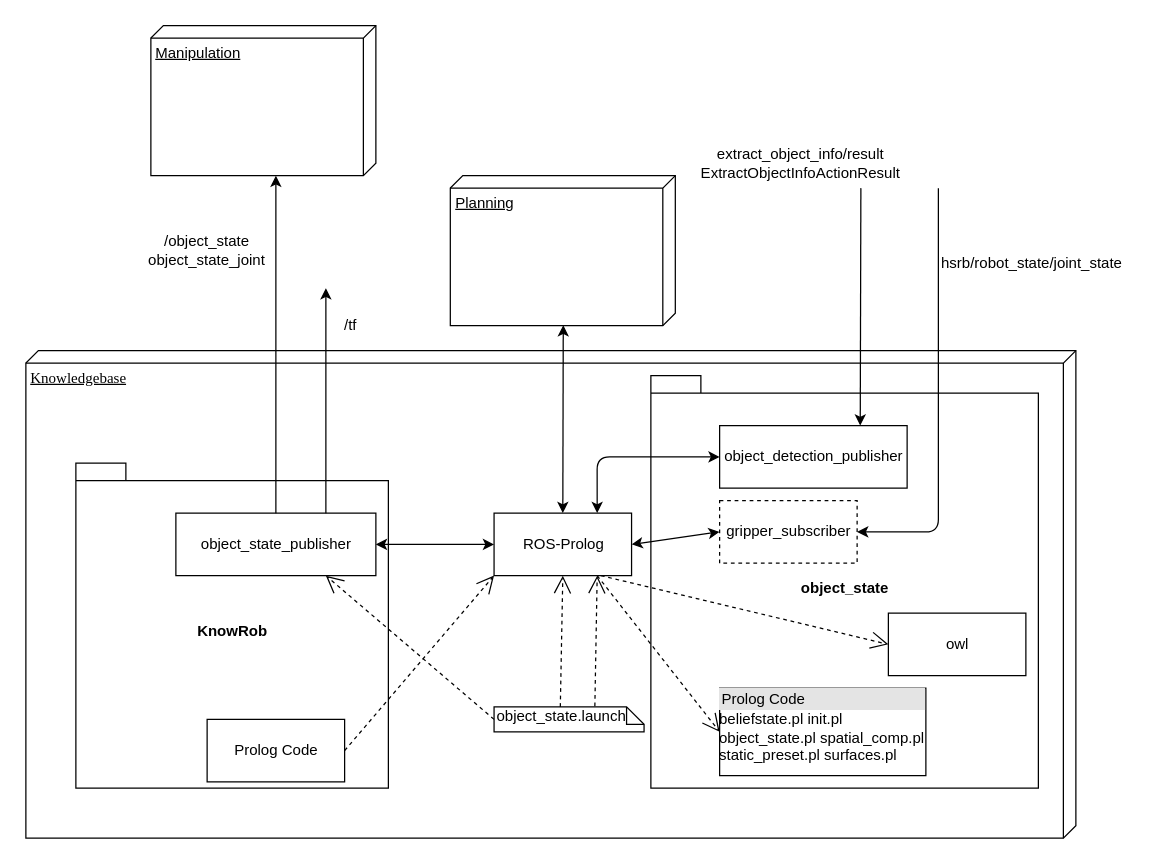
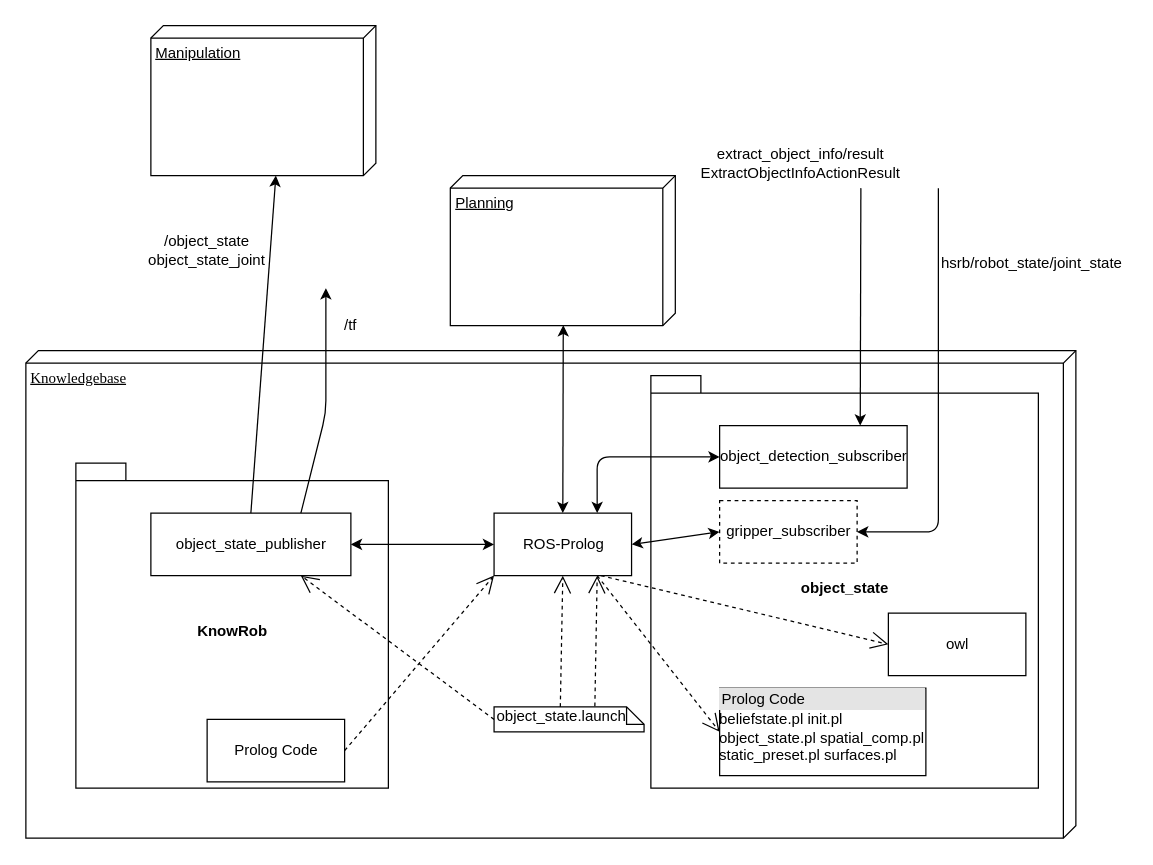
node "object_detection_publisher": label "object_detection_publisher" -> "object_detection_subscriber"
node "object_state_publisher": moved (276, 544) -> (251, 544)
